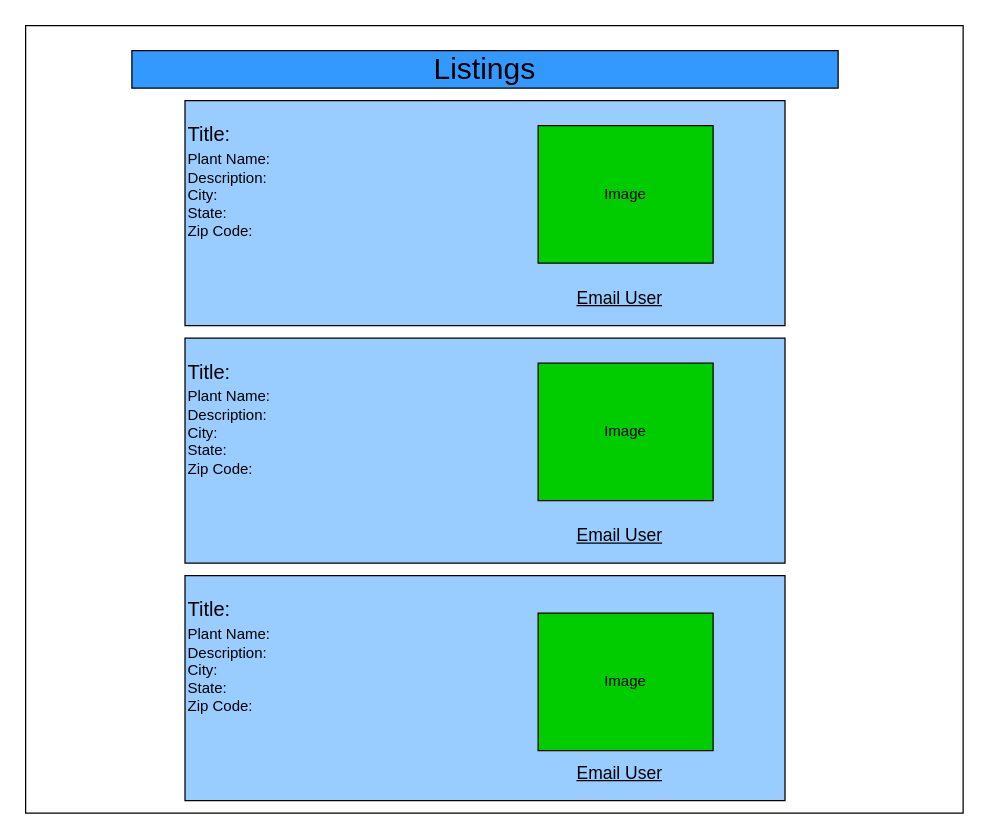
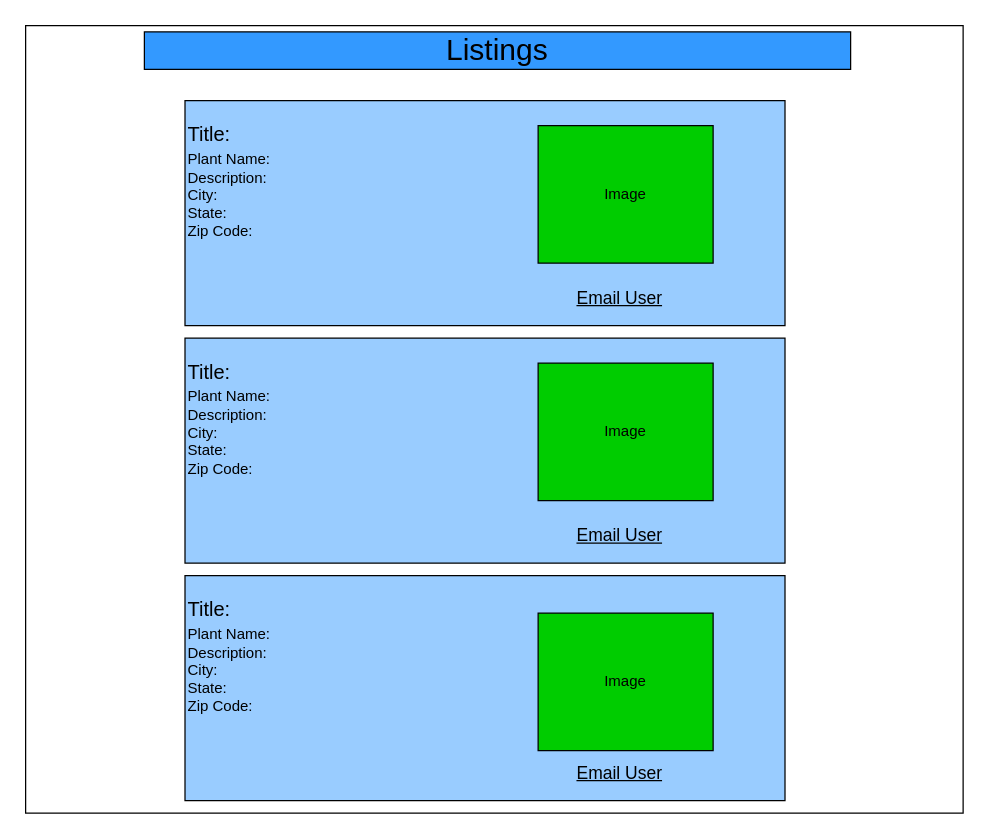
node "Listings": moved (485, 69) -> (498, 51)
